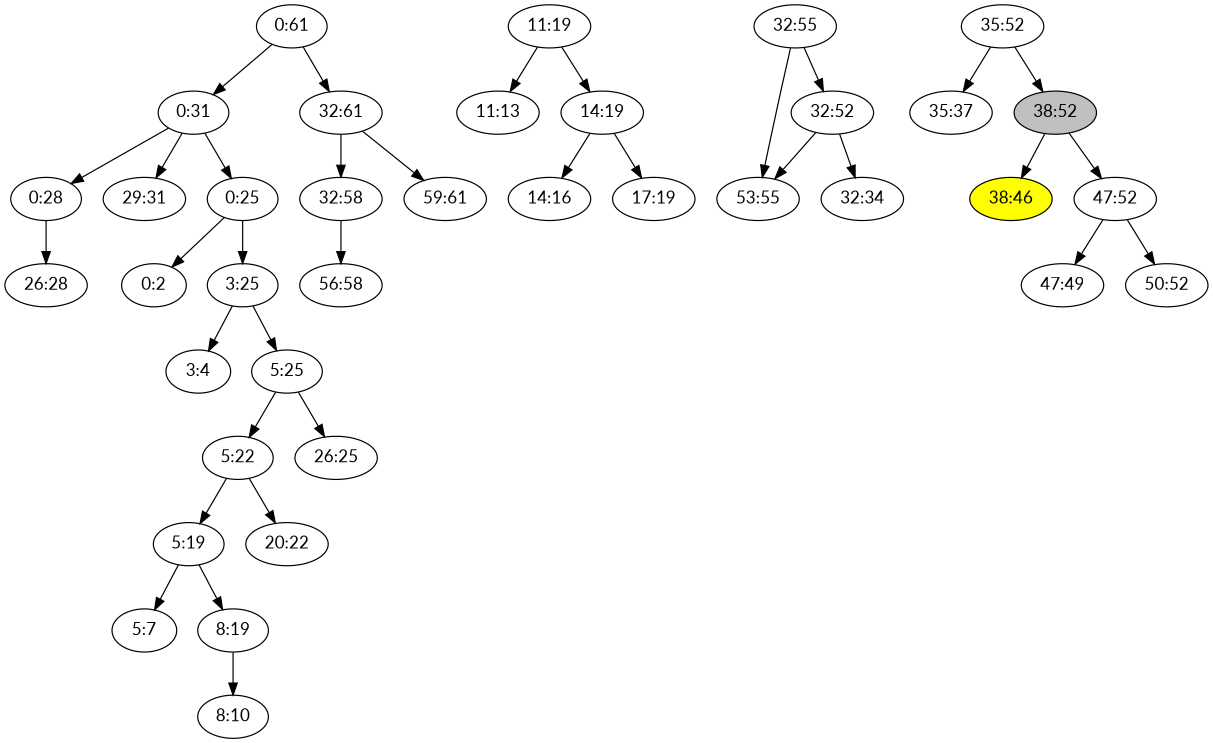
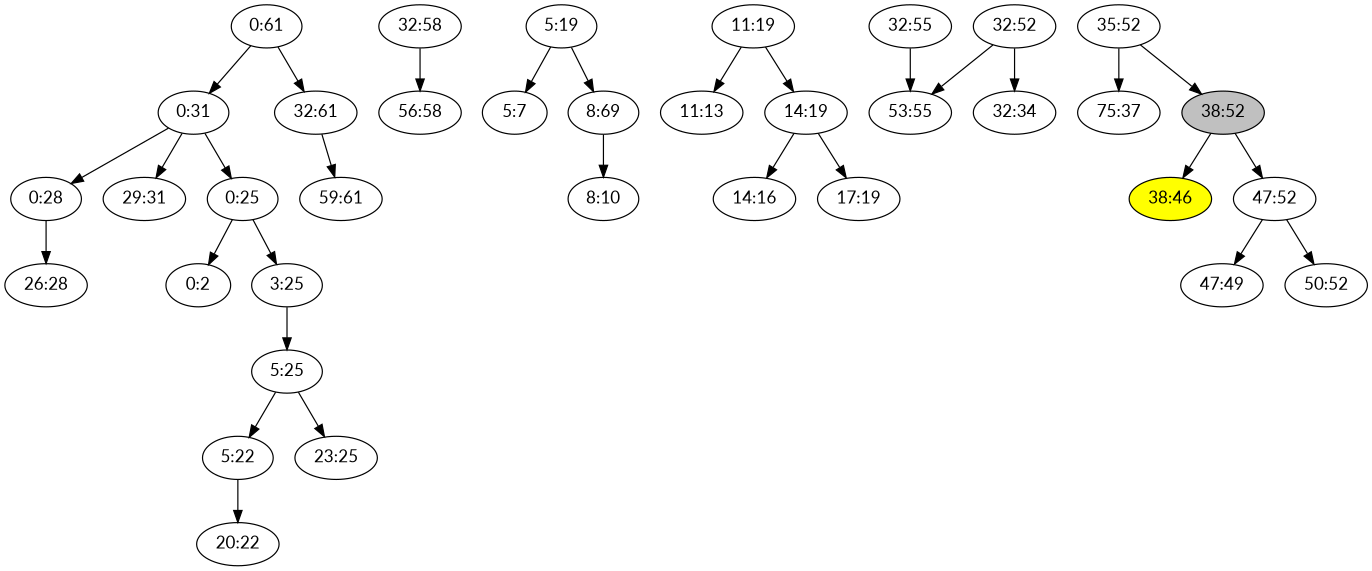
edge "32:55" -> "32:52": removed
node "35:37": label "35:37" -> "75:37"
edge "32:61" -> "32:58": removed
node "3:4": removed
node "26:25": label "26:25" -> "23:25"
edge "5:22" -> "5:19": removed
node "8:19": label "8:19" -> "8:69"
